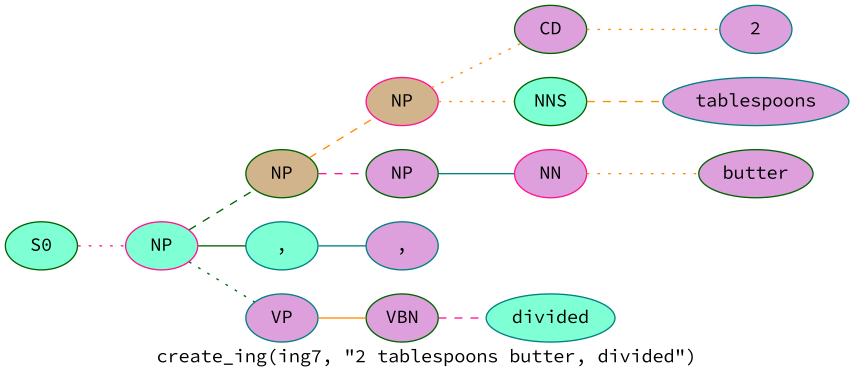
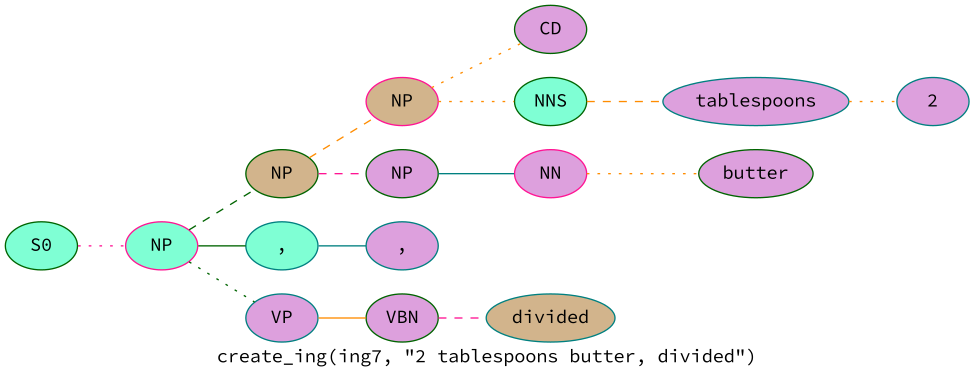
edge "CD" -- "2": now "tablespoons" -- "2"
node "divided": fillcolor aquamarine -> tan
